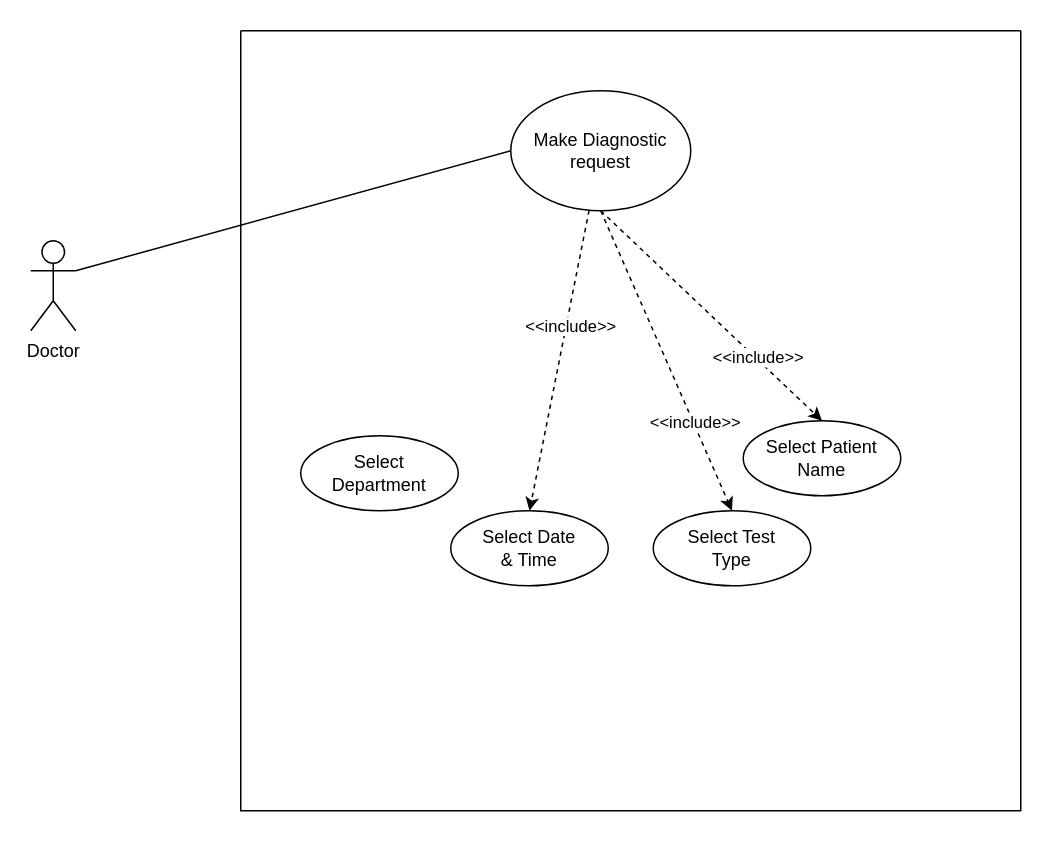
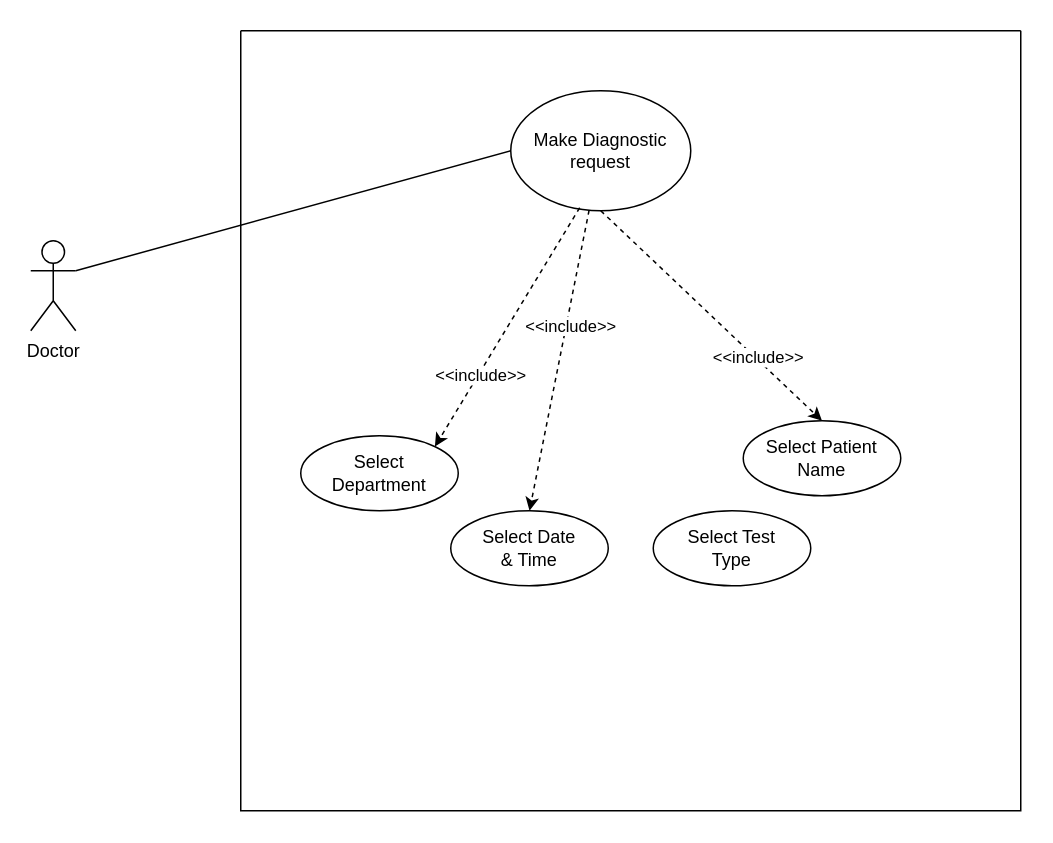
edge "Make Diagnostic request" -> "Select Department": added, label "<<include>>"
edge "Make Diagnostic request" -> "Select Test Type": removed, label "<<include>>"
